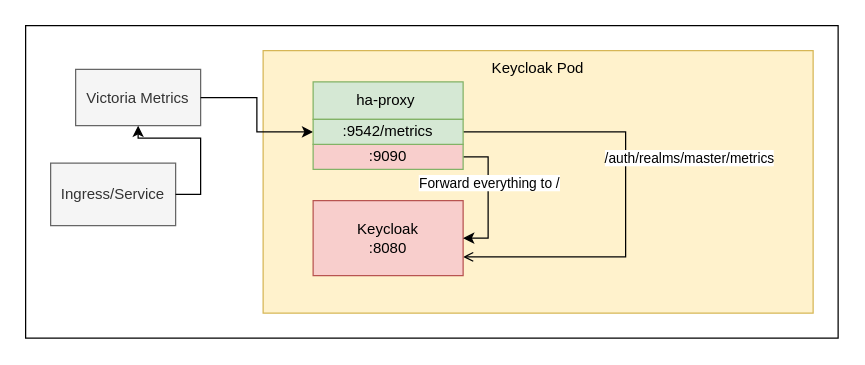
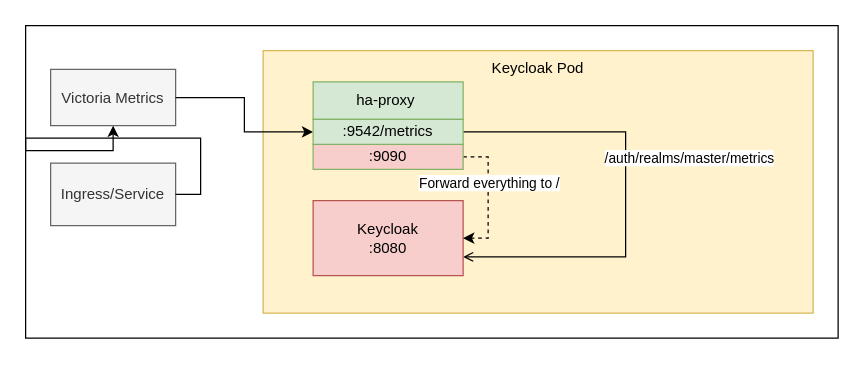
node "Victoria Metrics": moved (138, 98) -> (113, 98)
edge ":9090" -> "Keycloak :8080": style solid -> dashed
